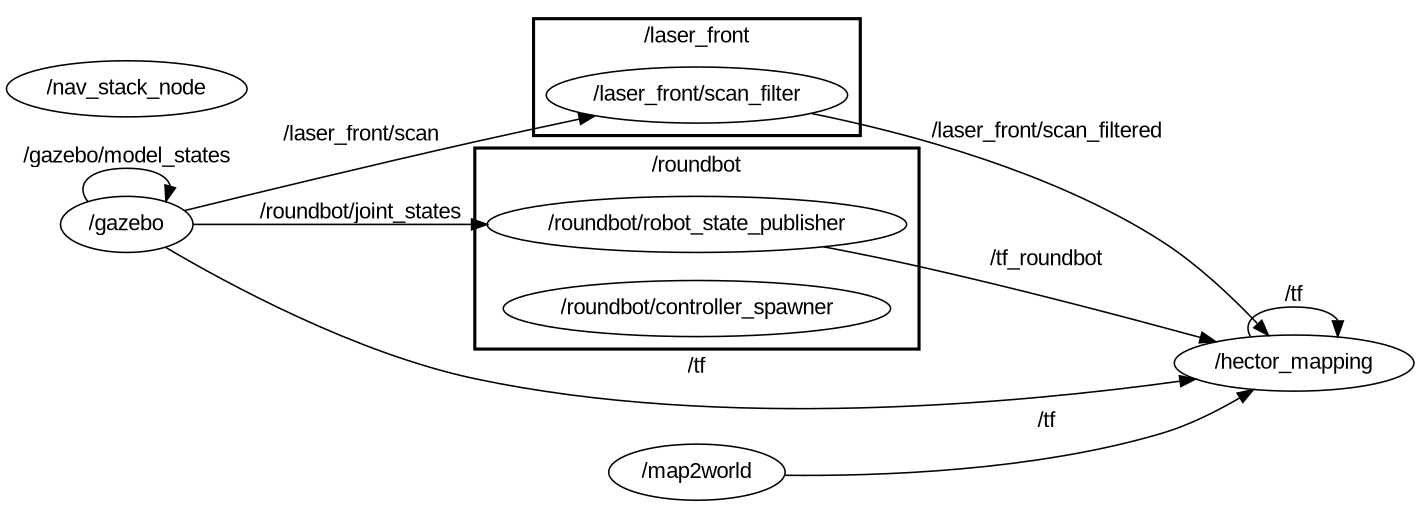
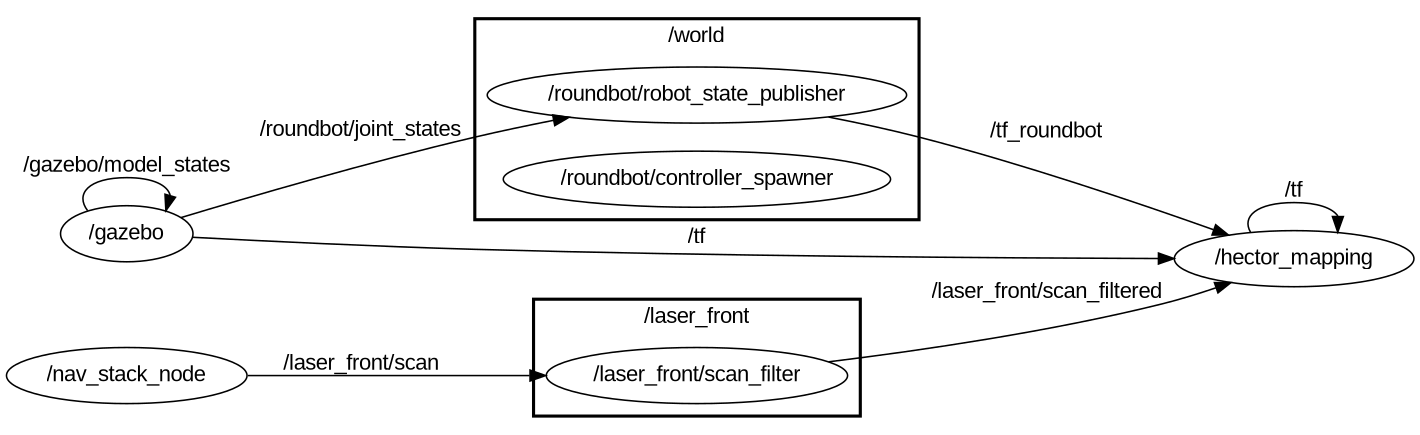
edge "/gazebo" -> "/laser_front/scan_filter": now "/nav_stack_node" -> "/laser_front/scan_filter"
cluster "/roundbot": label "/roundbot" -> "/world"
node "/map2world": removed
